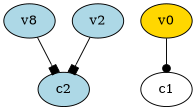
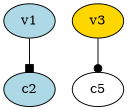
node "v8": label "v8" -> "v1"
node "v2": removed
node "v0": label "v0" -> "v3"
node "c1": label "c1" -> "c5"
